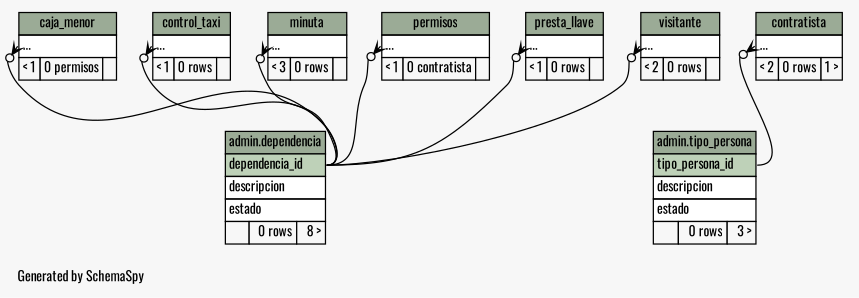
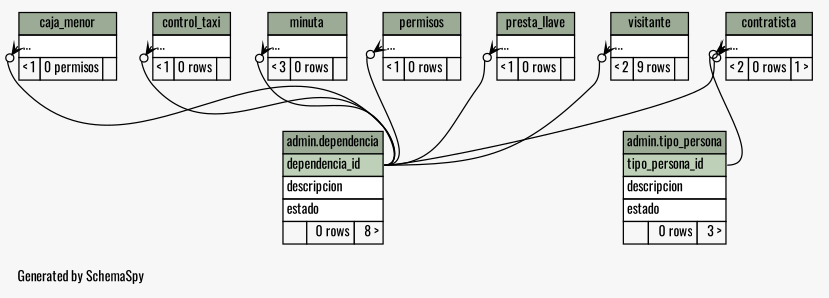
node "permisos": text "0 contratista" -> "0 rows"
node "visitante": text "0 rows" -> "9 rows"
edge "admin.dependencia" -> "contratista": added
